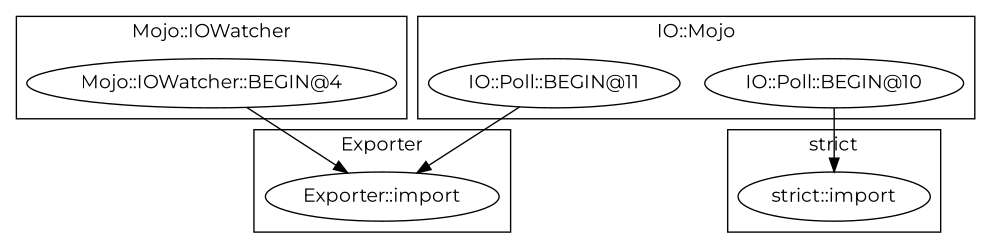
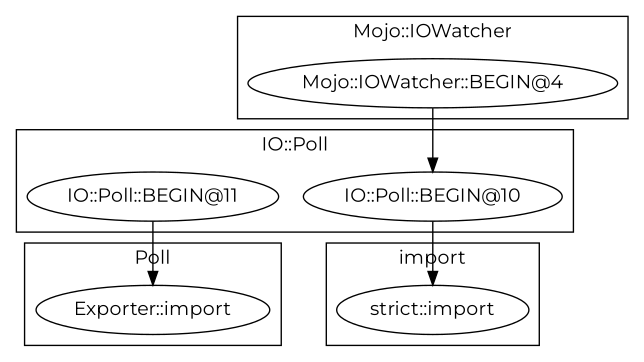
cluster "IO::Mojo": label "IO::Mojo" -> "IO::Poll"
edge "Mojo::IOWatcher::BEGIN@4" -> "Exporter::import": now "Mojo::IOWatcher::BEGIN@4" -> "IO::Poll::BEGIN@10"
cluster "Exporter": label "Exporter" -> "Poll"
cluster "strict": label "strict" -> "import"
